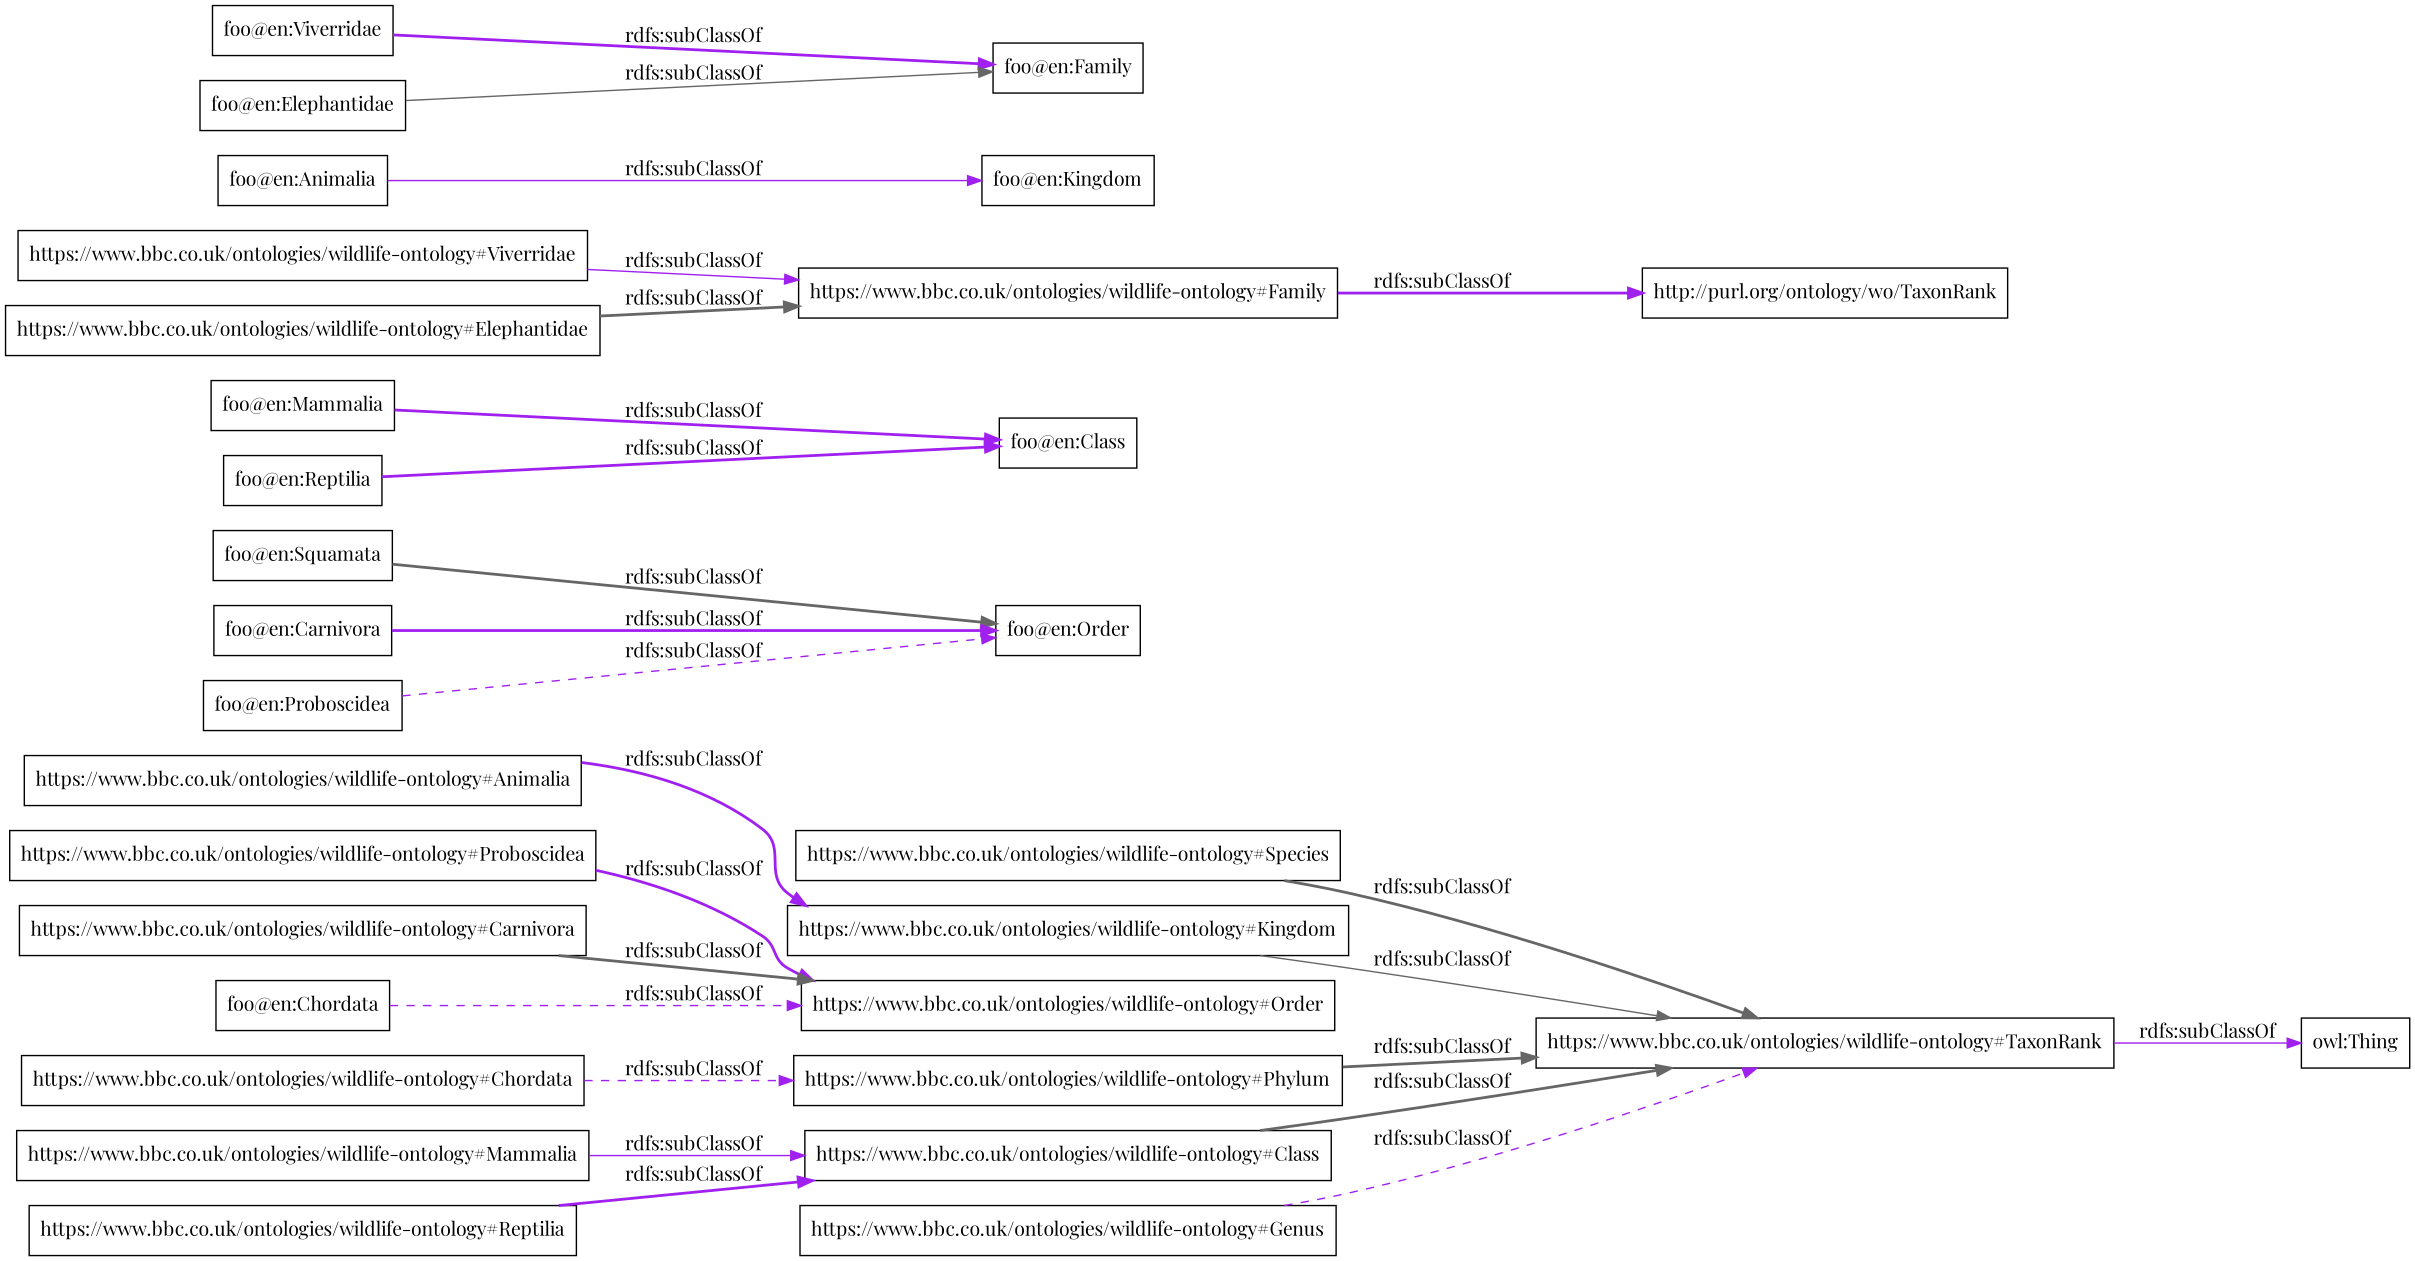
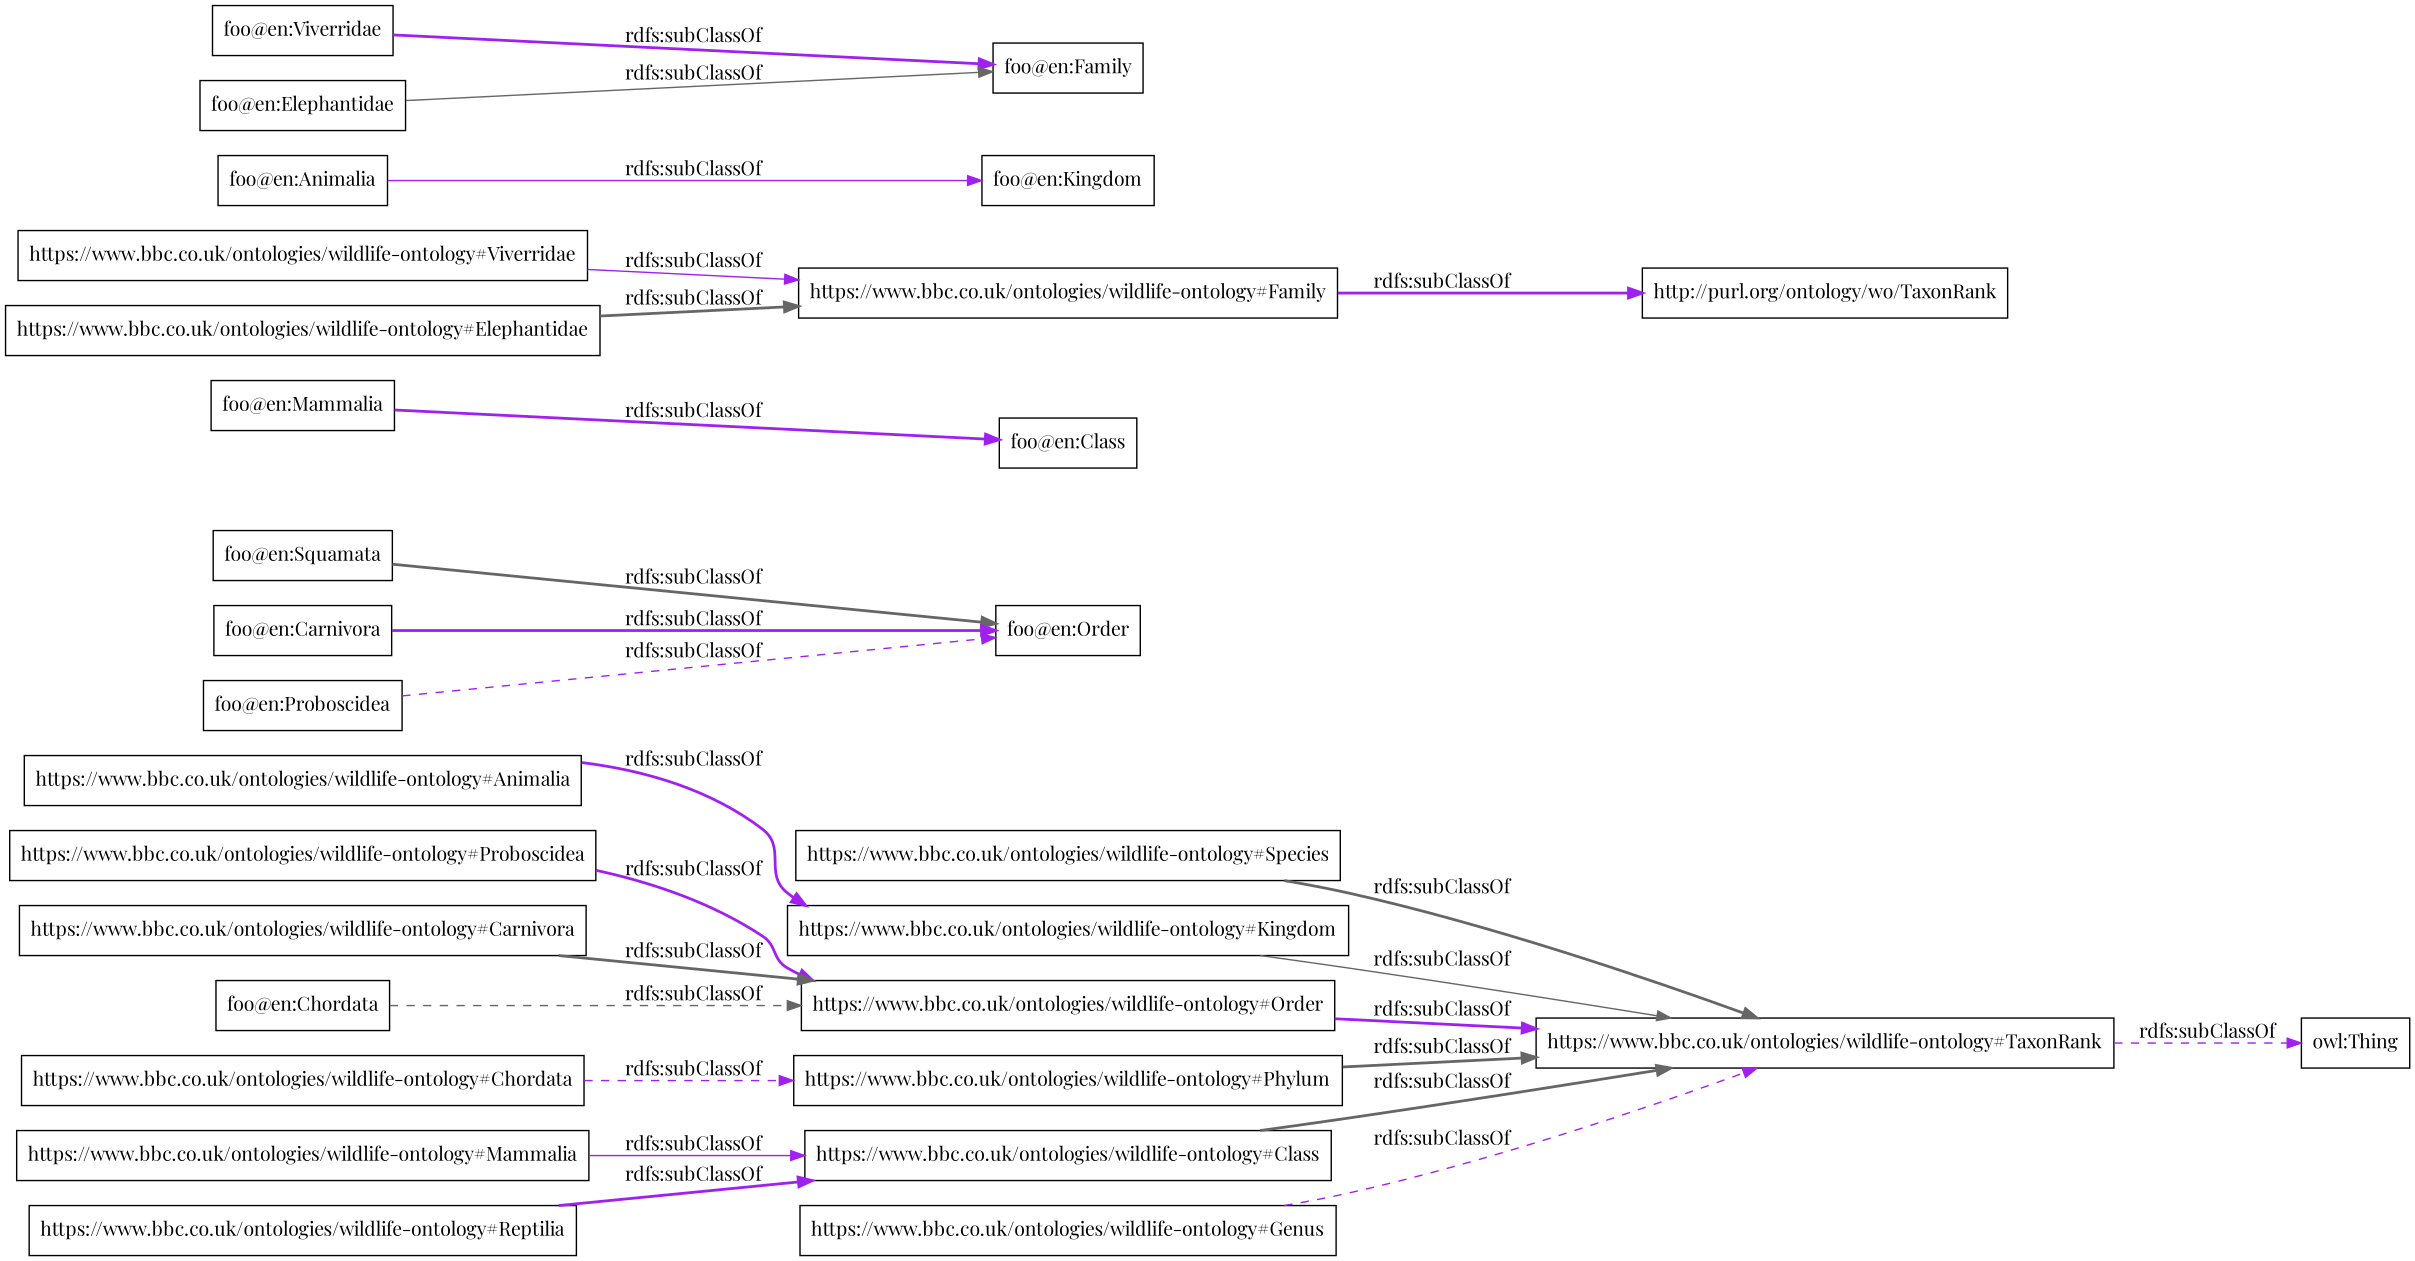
node "foo@en:Reptilia": removed
edge "foo@en:Chordata" -> "https://www.bbc.co.uk/ontologies/wildlife-ontology#Order": color purple -> gray40
edge "https://www.bbc.co.uk/ontologies/wildlife-ontology#Order" -> "https://www.bbc.co.uk/ontologies/wildlife-ontology#TaxonRank": added, label "rdfs:subClassOf"
edge "https://www.bbc.co.uk/ontologies/wildlife-ontology#TaxonRank" -> "owl:Thing": style solid -> dashed
